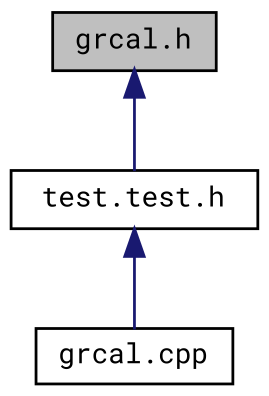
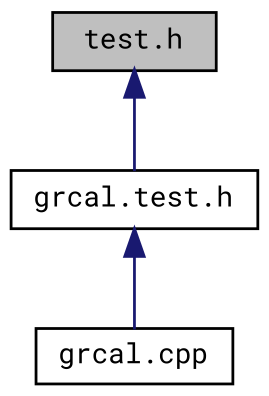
node "grcal.h": label "grcal.h" -> "test.h"
node "test.test.h": label "test.test.h" -> "grcal.test.h"
